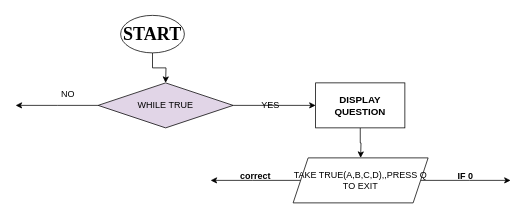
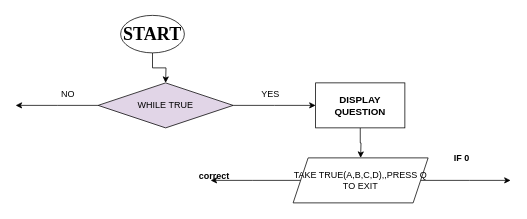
node "YES": moved (270, 105) -> (270, 94)
node "correct": moved (255, 177) -> (214, 177)
node "IF 0": moved (465, 177) -> (462, 158)
